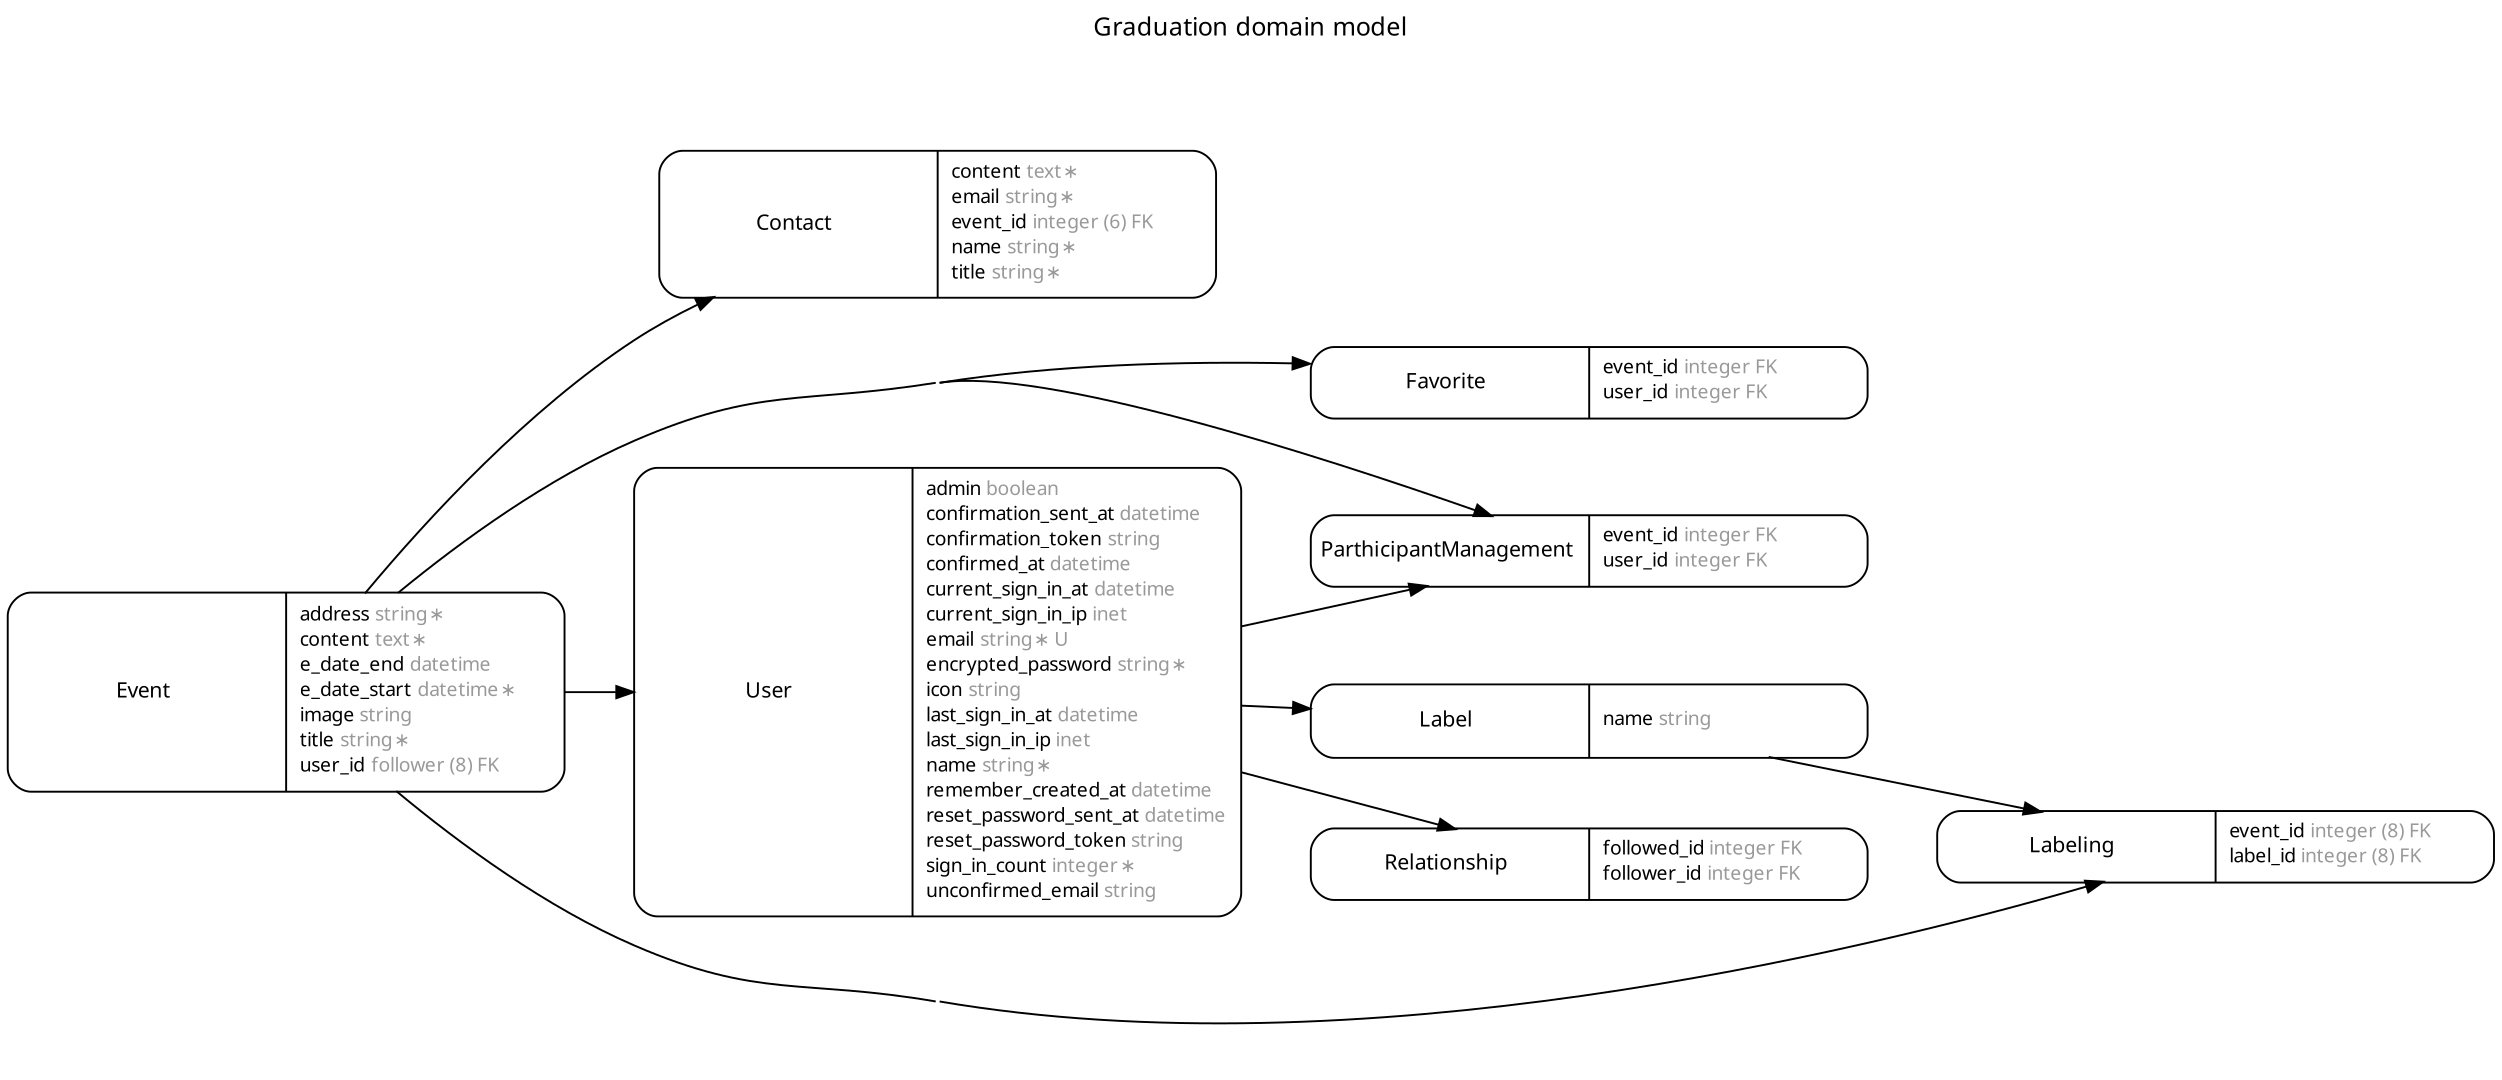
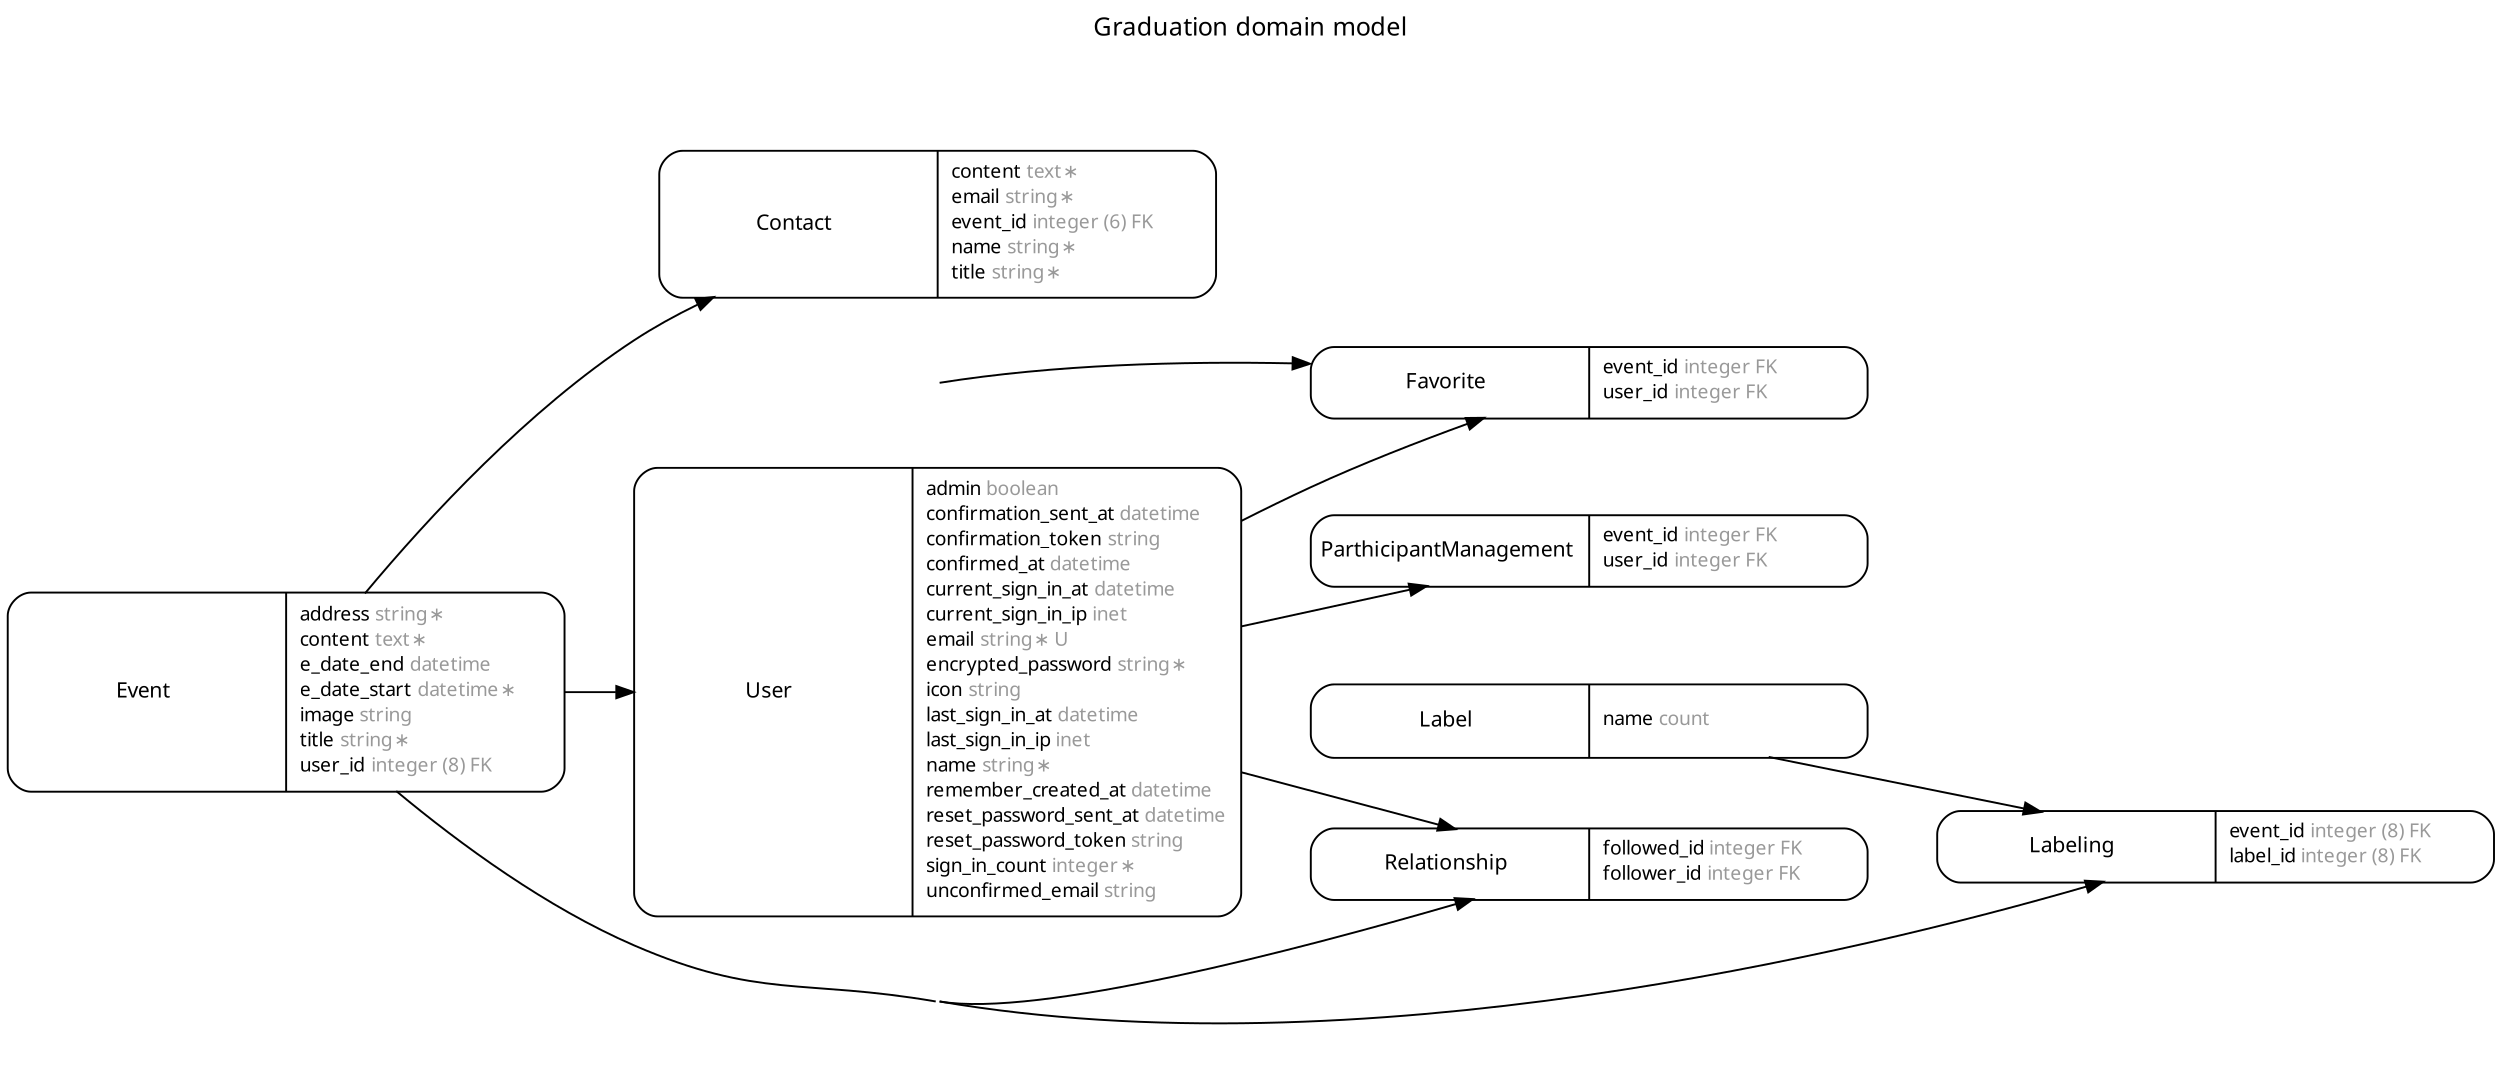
edge "ParthicipantManagement" -- "Event": now "Relationship" -- "Event"
edge "User" -- "Label": now "User" -- "Favorite"
node "Label": text "string" -> "count"
node "Event": text "follower (8) FK" -> "integer (8) FK"
